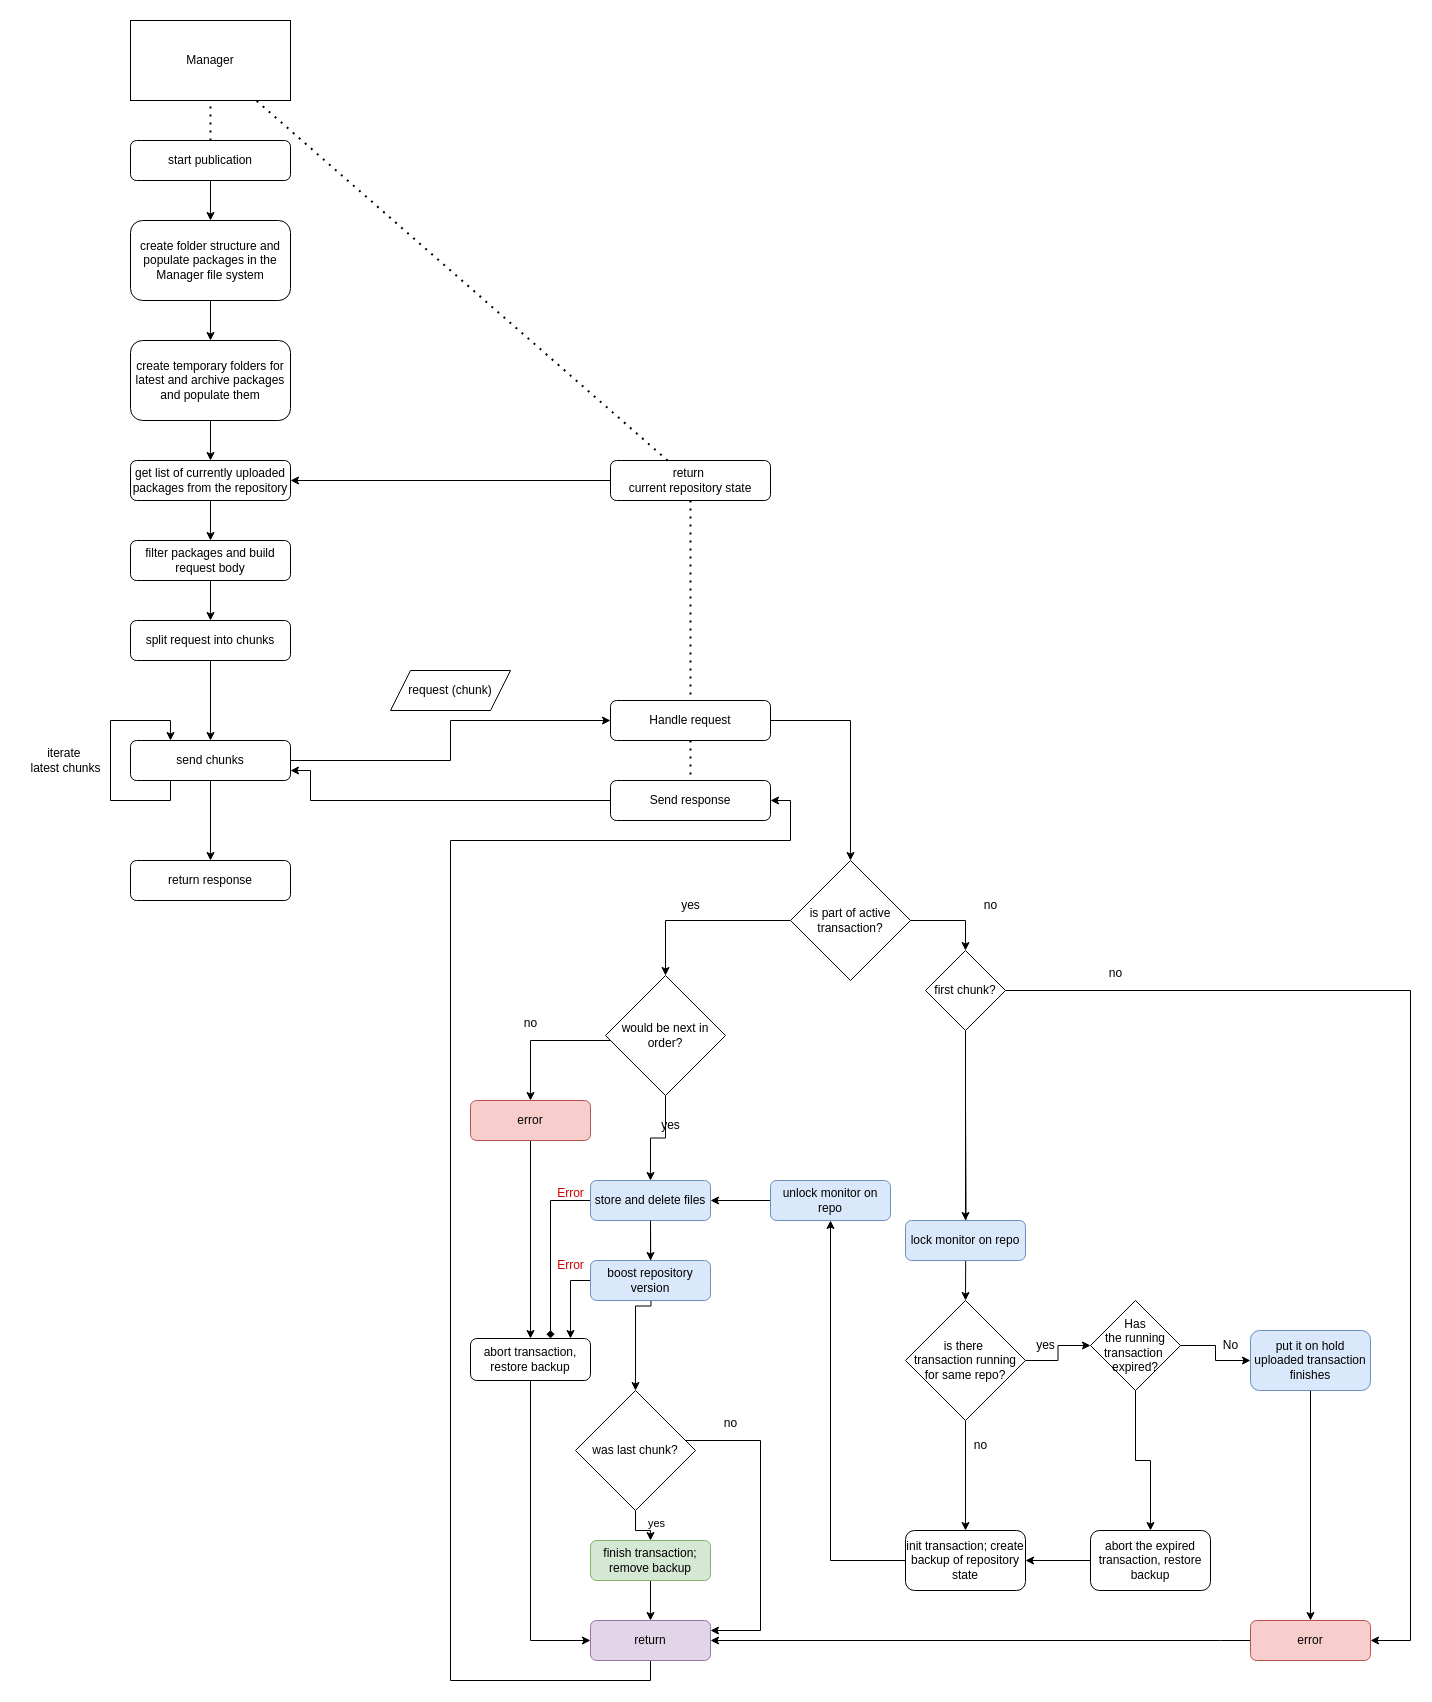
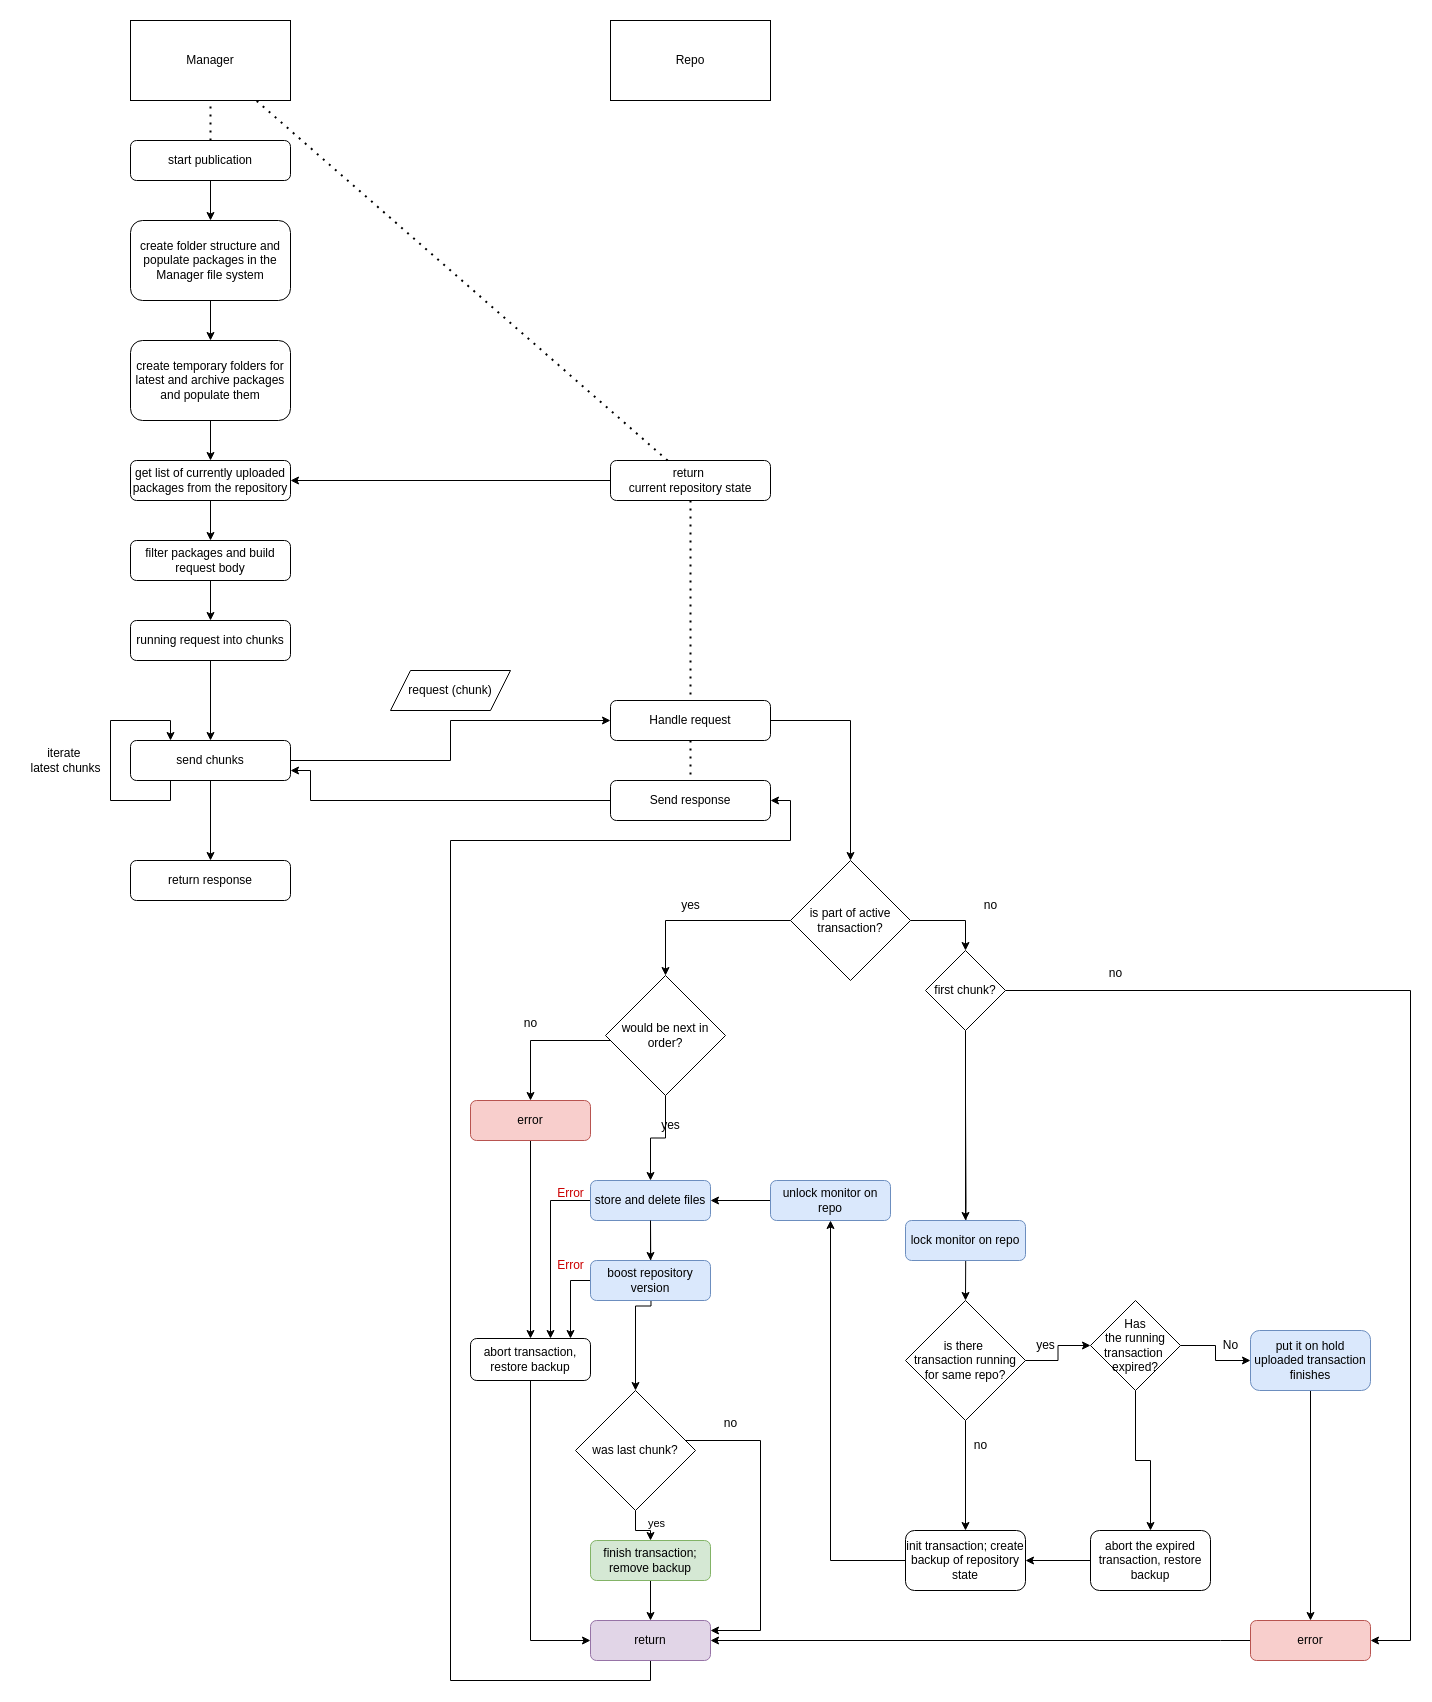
node "Repo": added
node "split request into chunks": label "split request into chunks" -> "running request into chunks"
edge "store and delete files" -> "abort transaction, restore backup": arrowhead diamond -> classic
